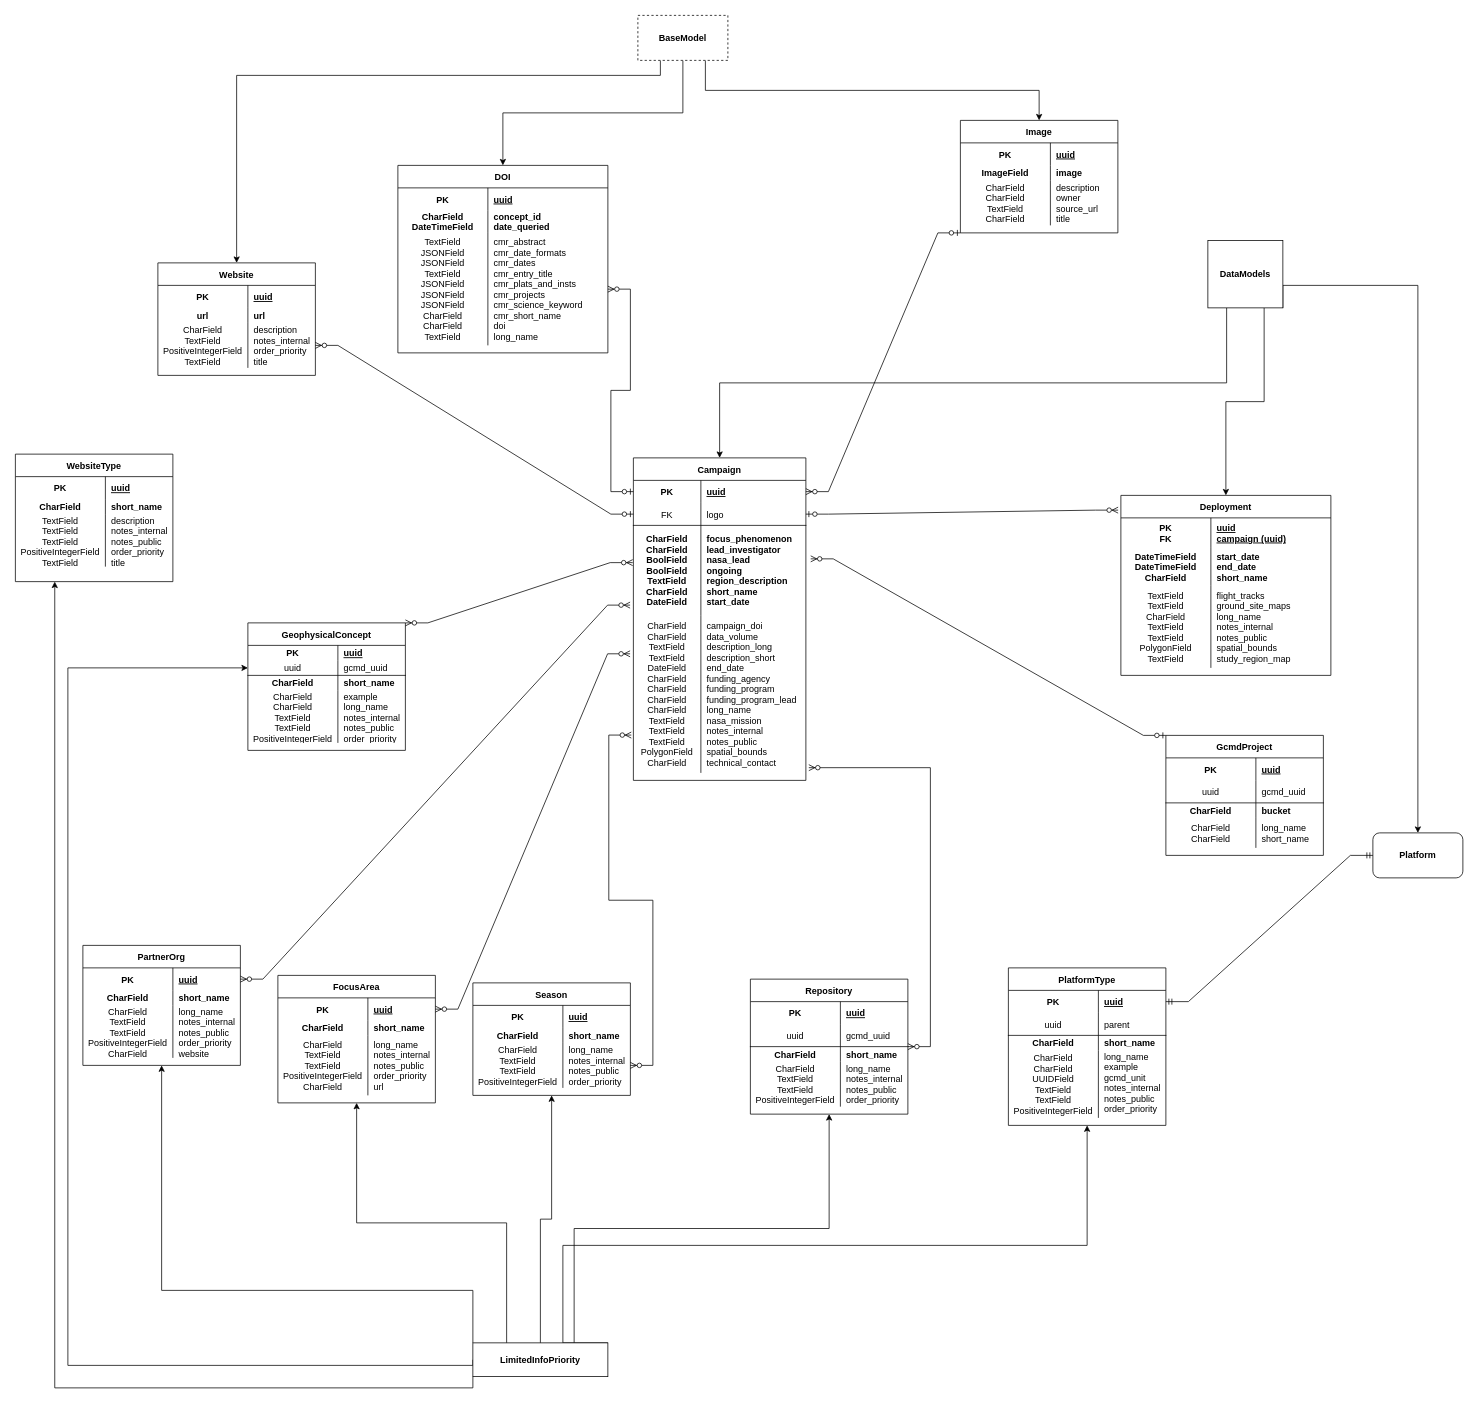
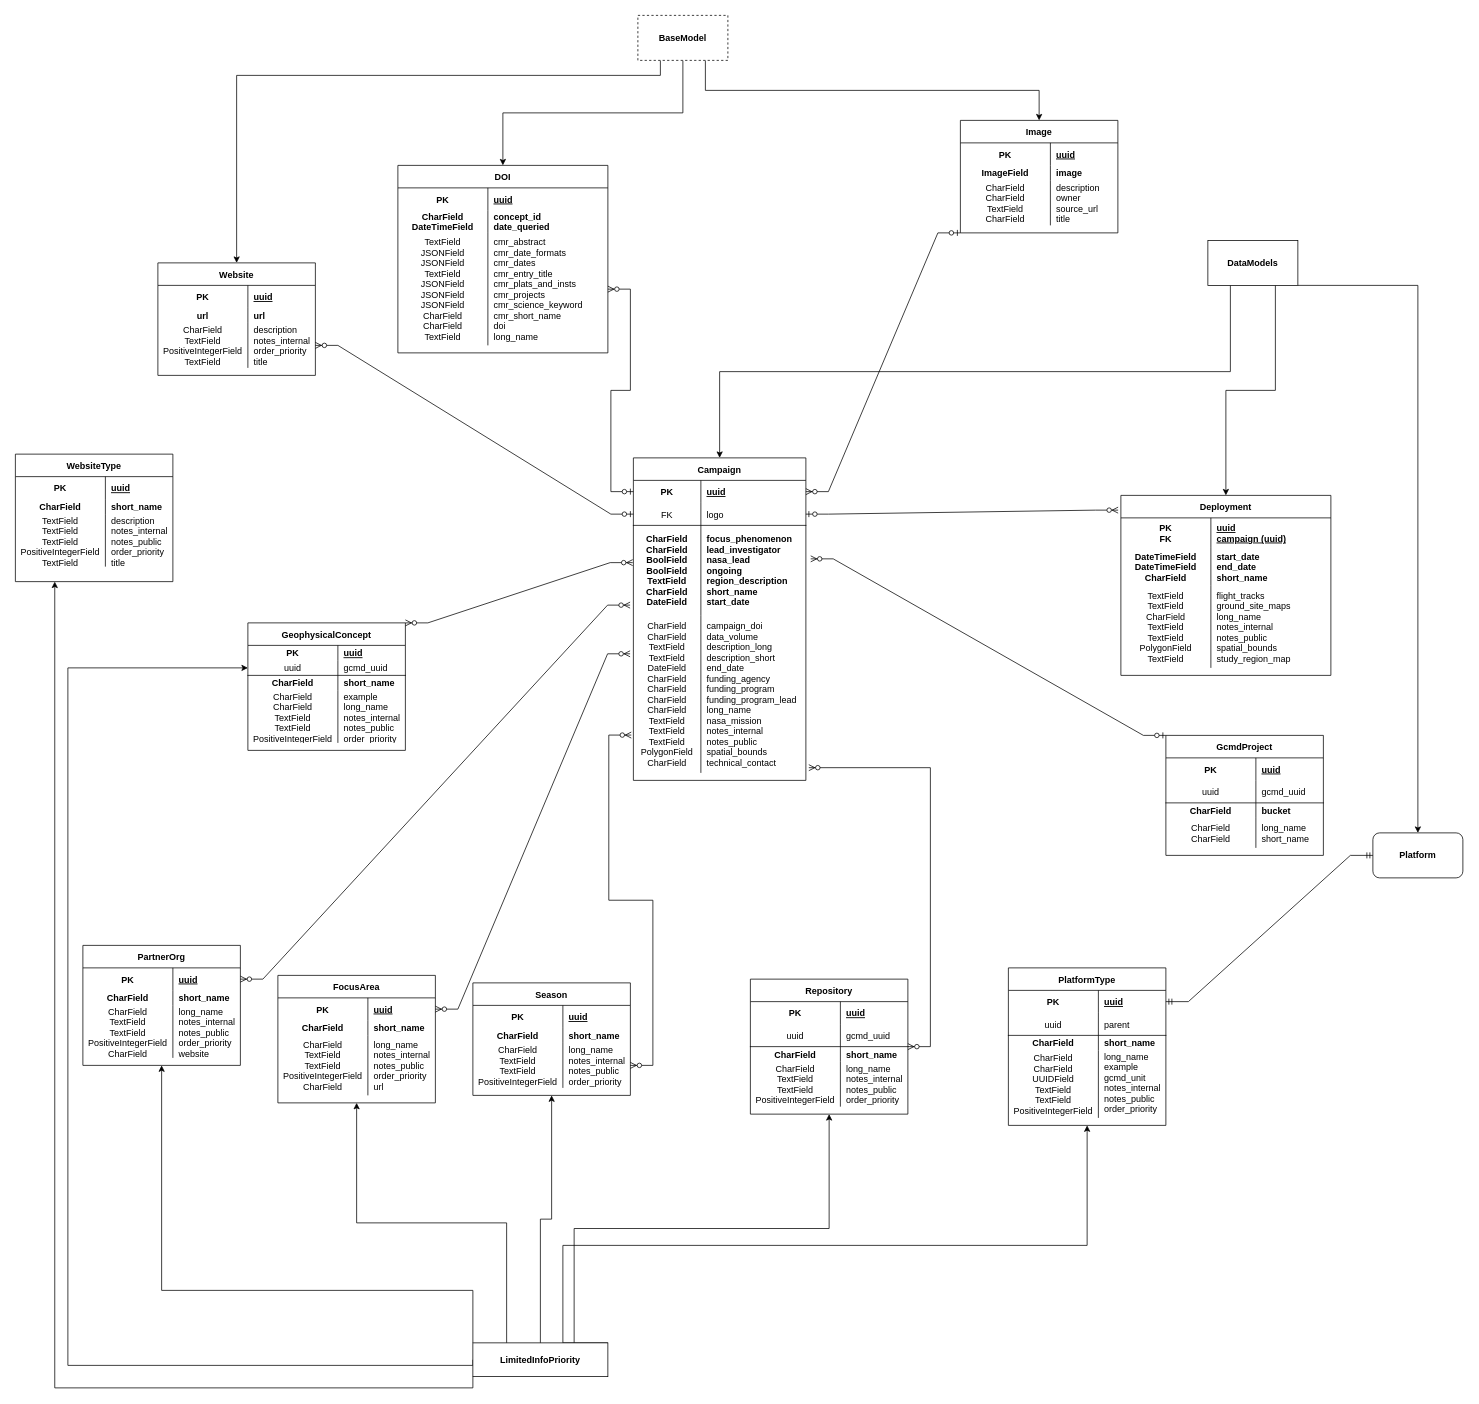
node "DataModels": size 75x68 -> 90x45
